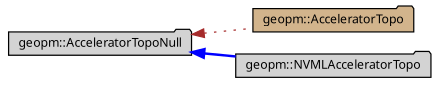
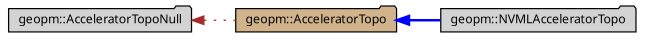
edge "geopm::NVMLAcceleratorTopo" -> "geopm::AcceleratorTopoNull": now "geopm::NVMLAcceleratorTopo" -> "geopm::AcceleratorTopo"
